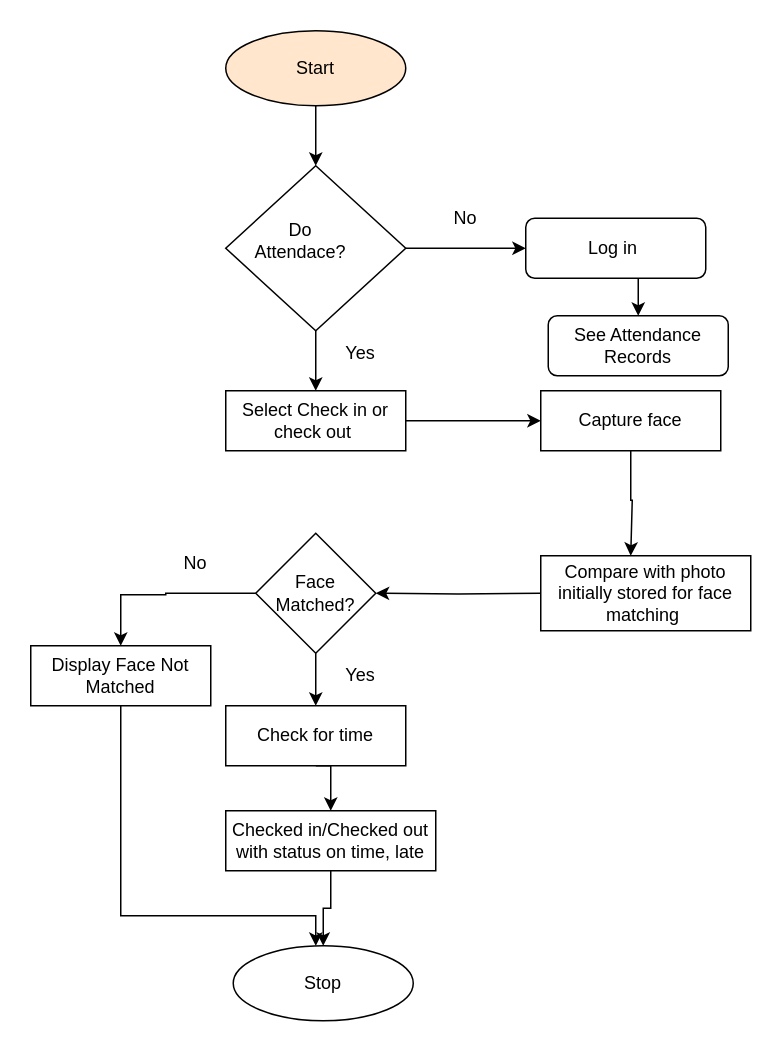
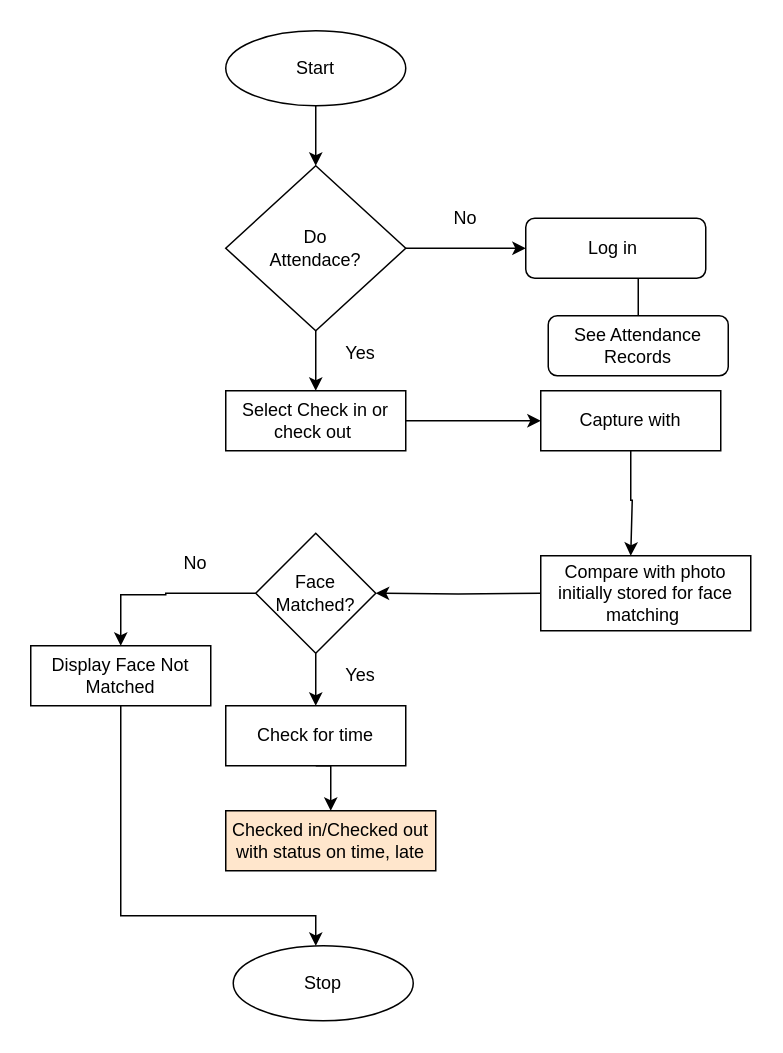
node "Start": fillcolor #ffe6cc -> #ffffff
node "Do Attendace?": moved (301, 241) -> (316, 248)
edge "Log in" -> "See Attendance Records": arrowhead classic -> none
node "Capture face": label "Capture face" -> "Capture with"
node "Checked in/Checked out with status on time, late": fillcolor #ffffff -> #ffe6cc
edge "Checked in/Checked out with status on time, late" -> "Stop": removed
